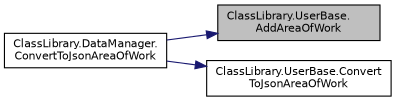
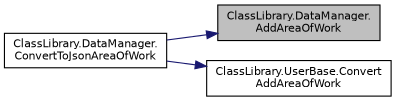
node "ClassLibrary.UserBase. AddAreaOfWork": label "ClassLibrary.UserBase. AddAreaOfWork" -> "ClassLibrary.DataManager. AddAreaOfWork"
node "ClassLibrary.UserBase.Convert ToJsonAreaOfWork": label "ClassLibrary.UserBase.Convert ToJsonAreaOfWork" -> "ClassLibrary.UserBase.Convert AddAreaOfWork"
